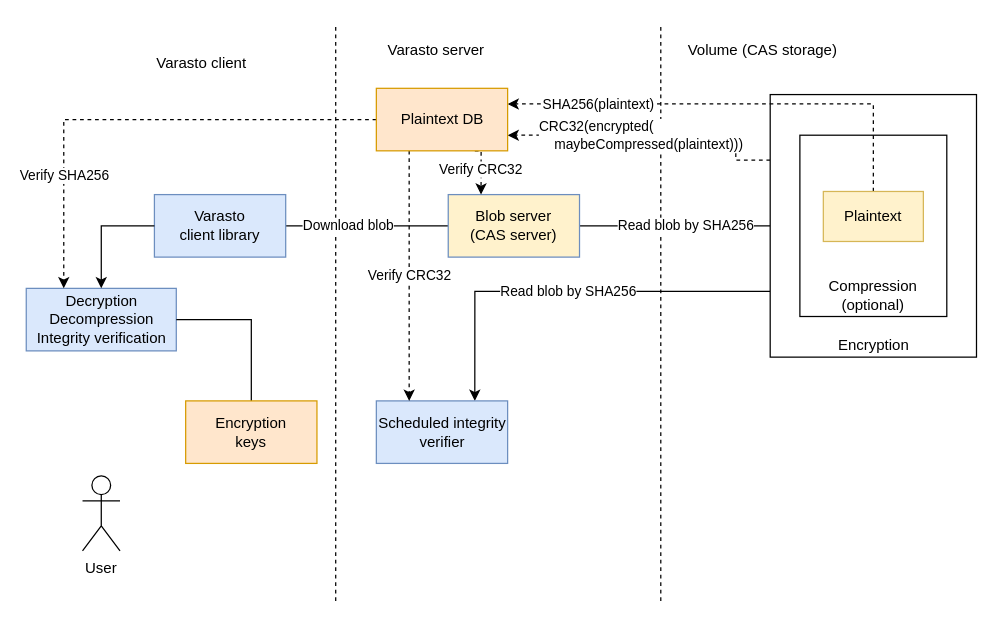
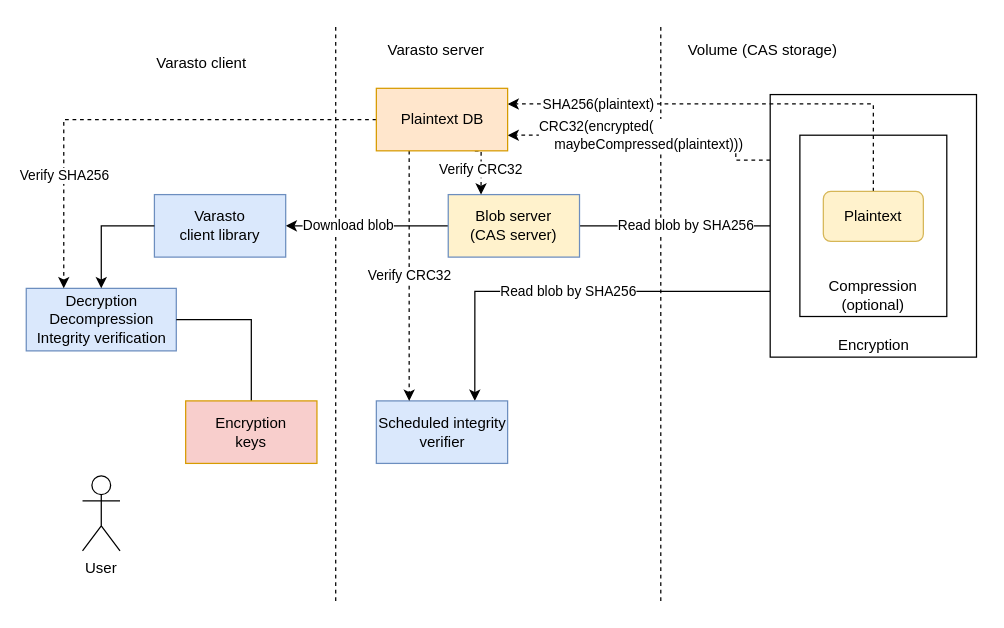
node "Plaintext": shape rectangle -> rounded rectangle
edge "Varasto client library" -- "Blob server (CAS server)": arrowhead none -> classic
node "Encryption keys": fillcolor #ffe6cc -> #f8cecc
